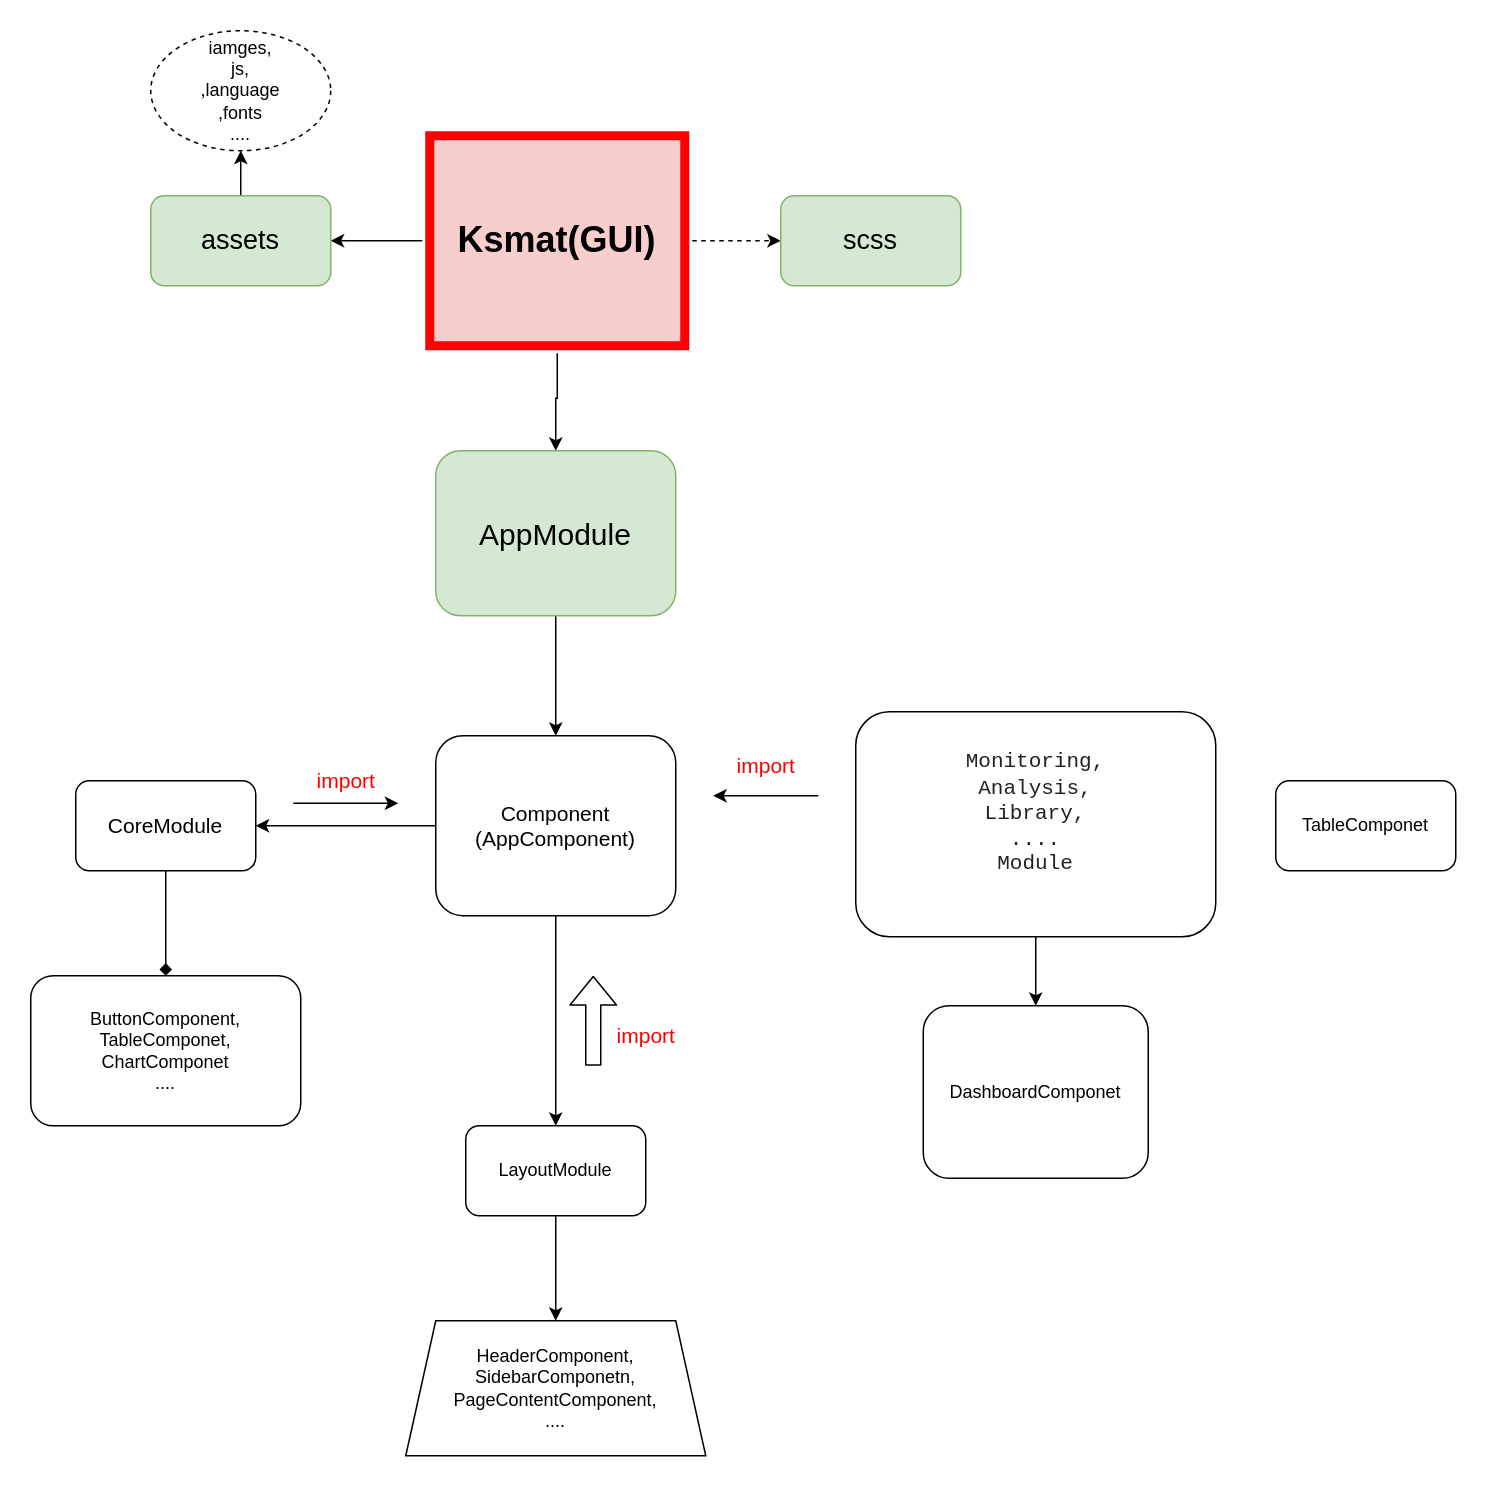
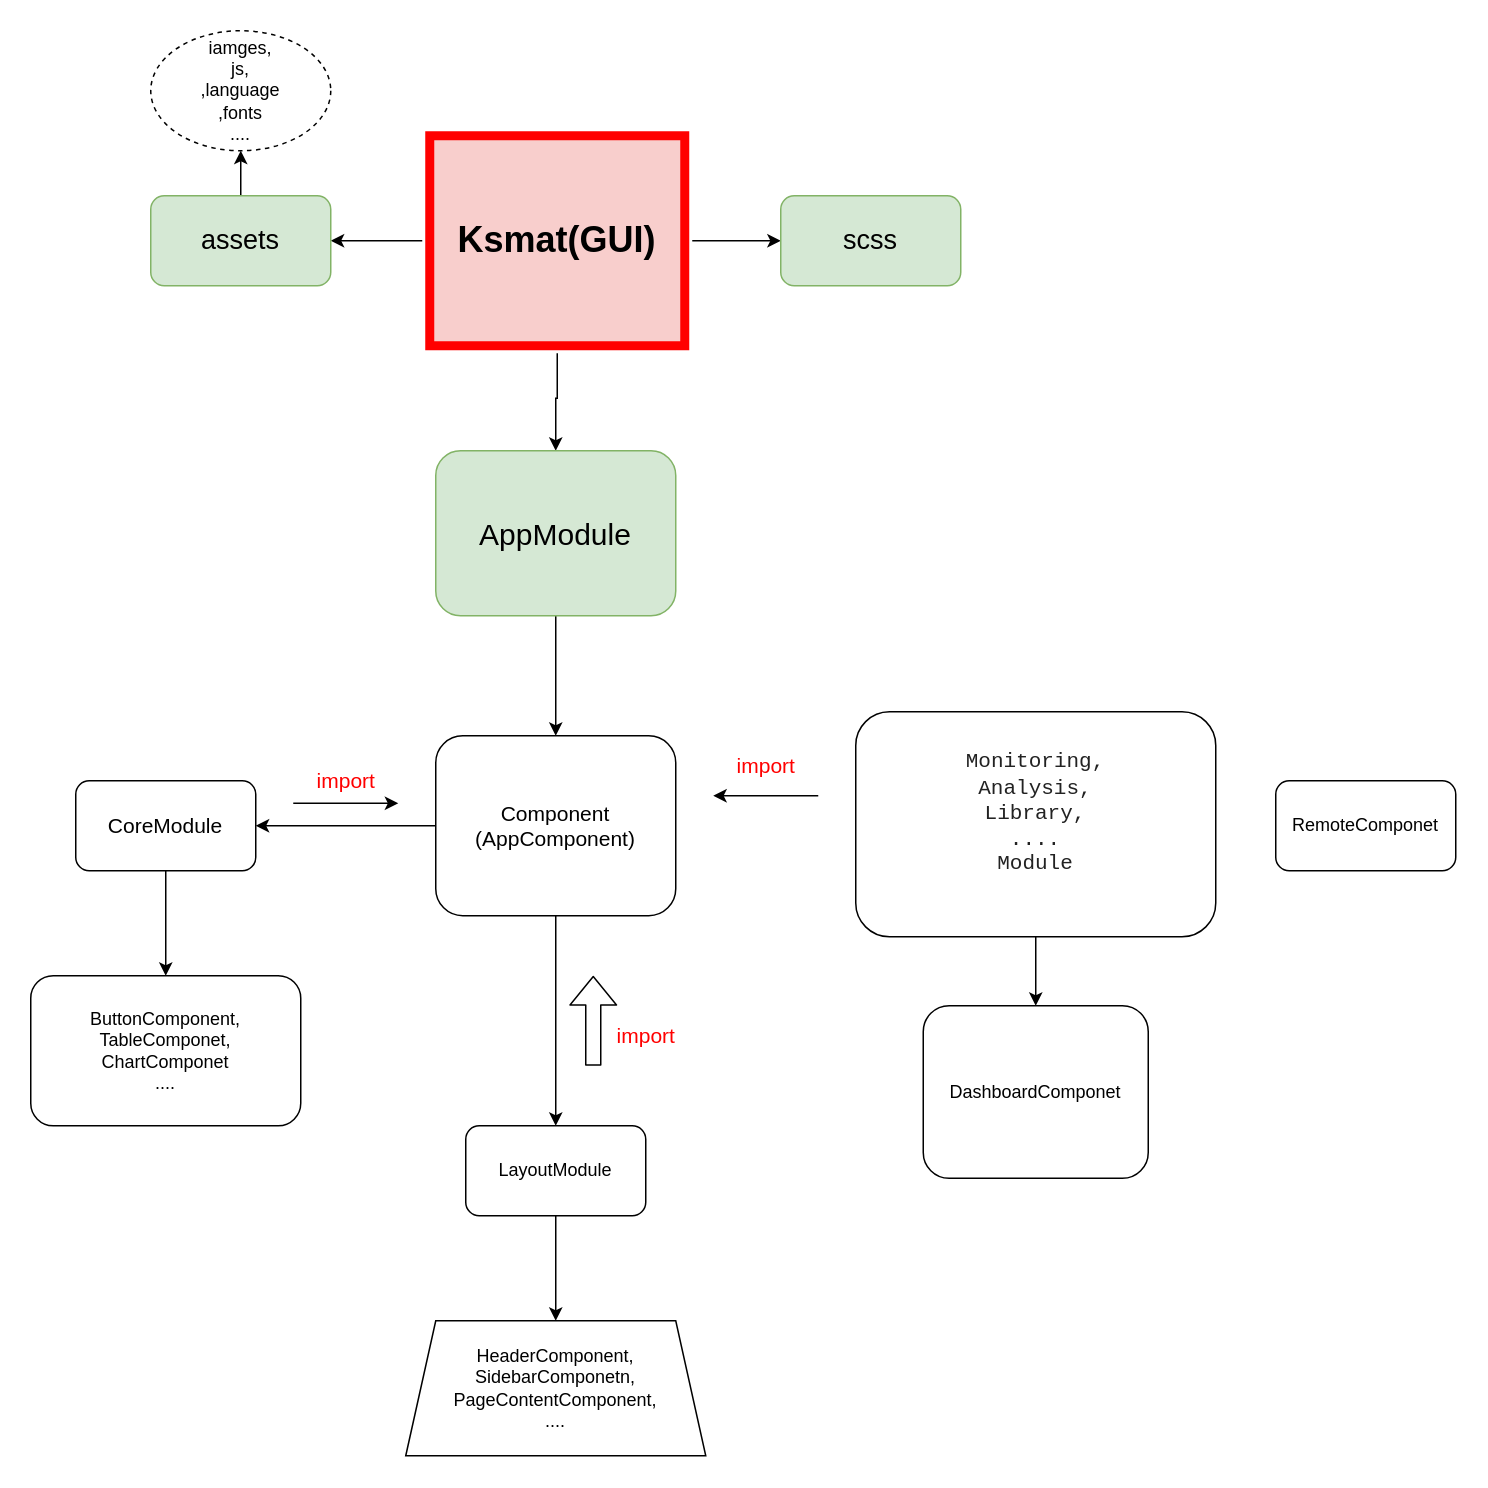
edge "Ksmat(GUI)" -> "scss": style dashed -> solid
node "TableComponet": label "TableComponet" -> "RemoteComponet"
edge "CoreModule" -> "ButtonComponent, TableComponet, ChartComponet ....": arrowhead diamond -> classic
